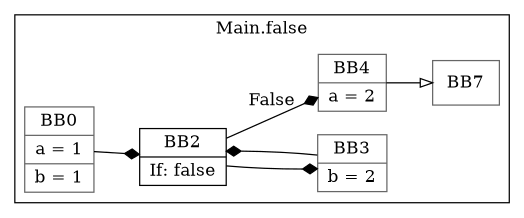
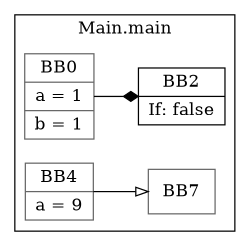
cluster "Main.false": label "Main.false" -> "Main.main"
node "BB4": text "a = 2" -> "a = 9"
edge "BB2" -> "BB4": removed, label "False"
node "BB3": removed
